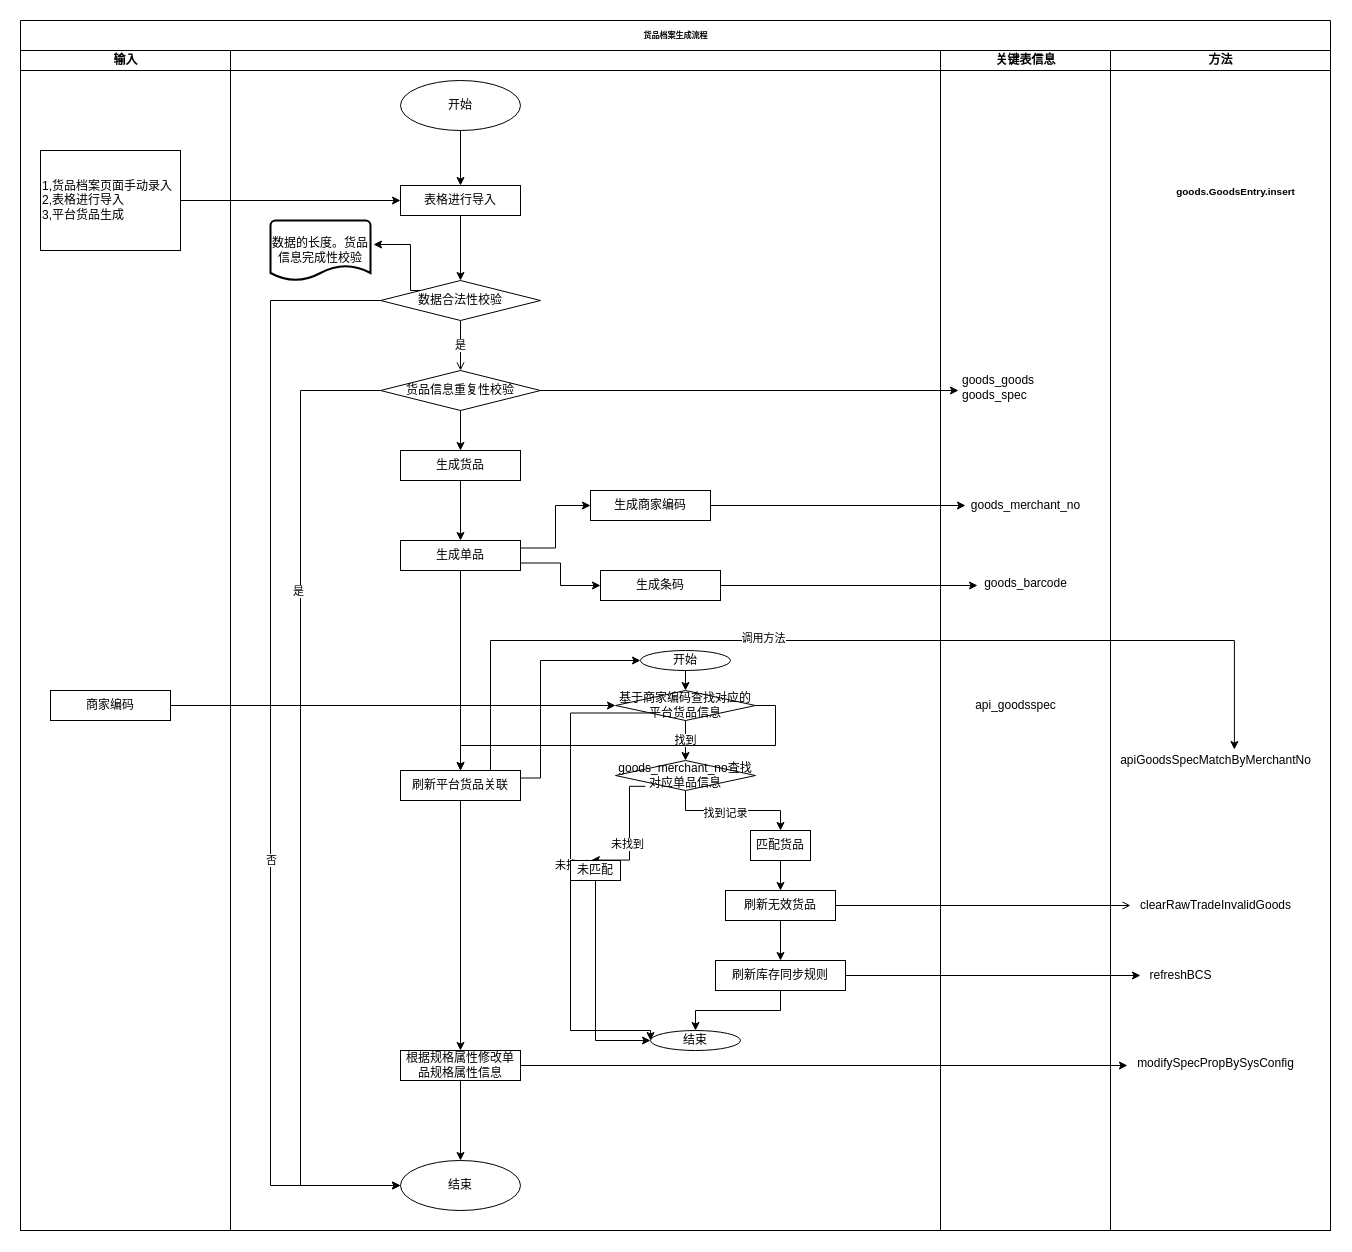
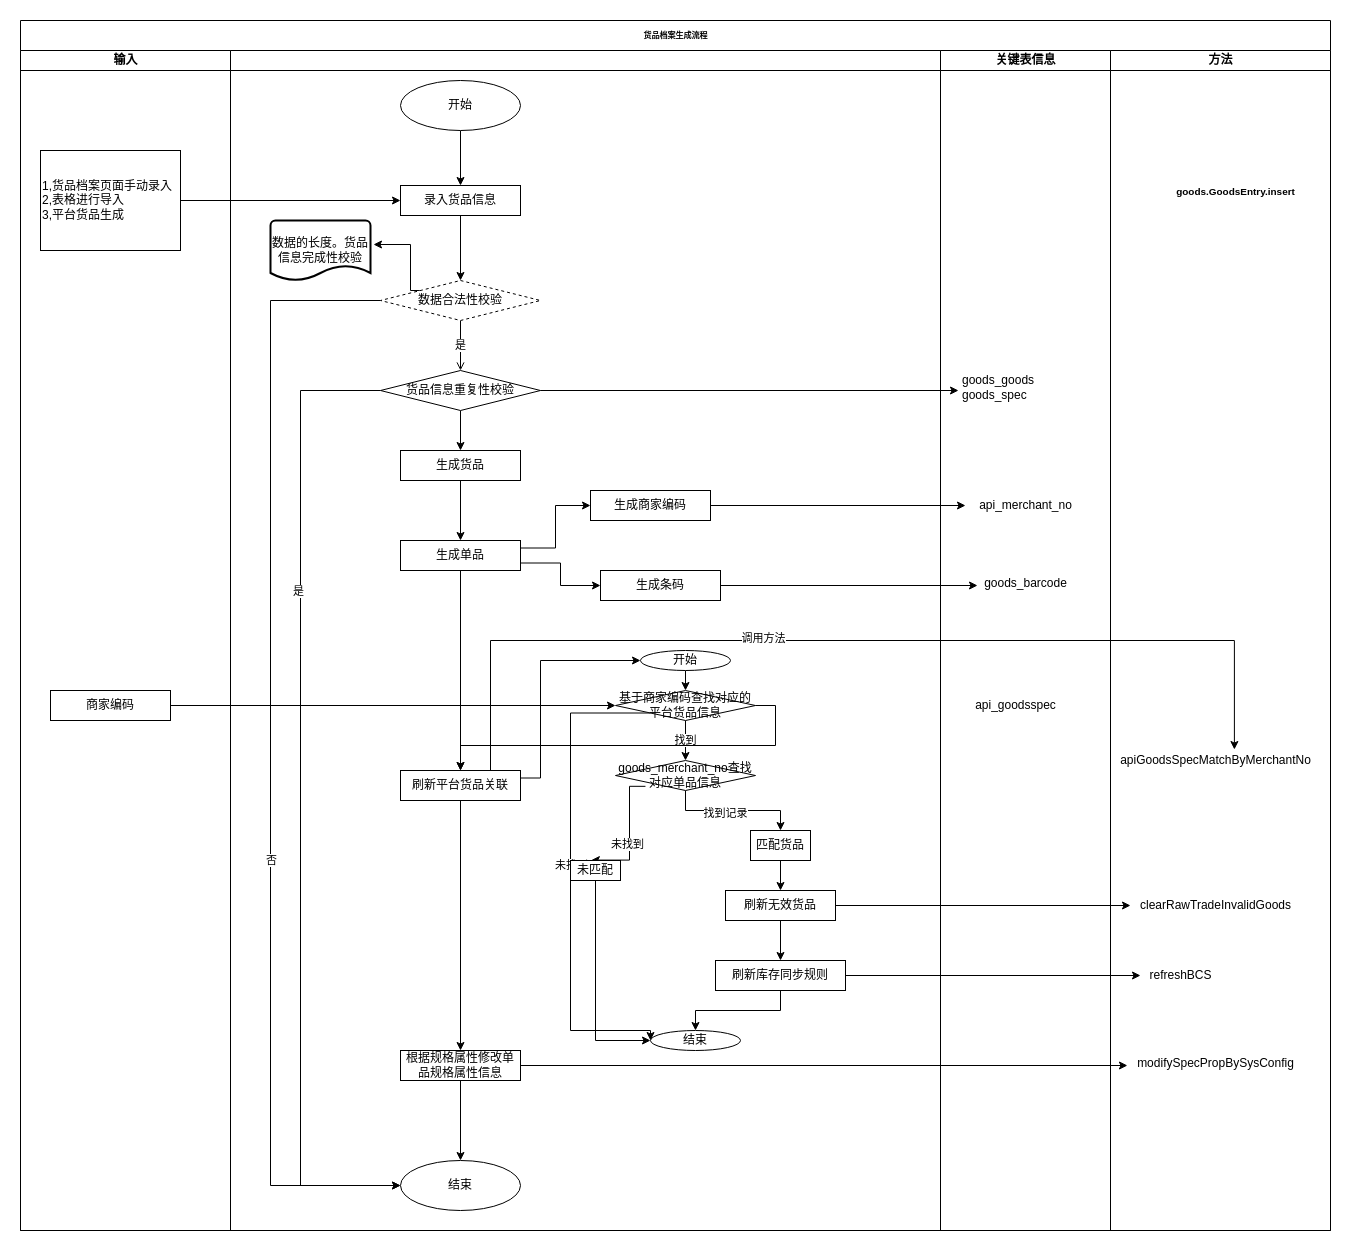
node "表格进行导入": label "表格进行导入" -> "录入货品信息"
node "数据合法性校验": style solid -> dashed
node "goods_merchant_no": label "goods_merchant_no" -> "api_merchant_no"
edge "刷新无效货品" -> "clearRawTradeInvalidGoods": arrowhead open -> classic
